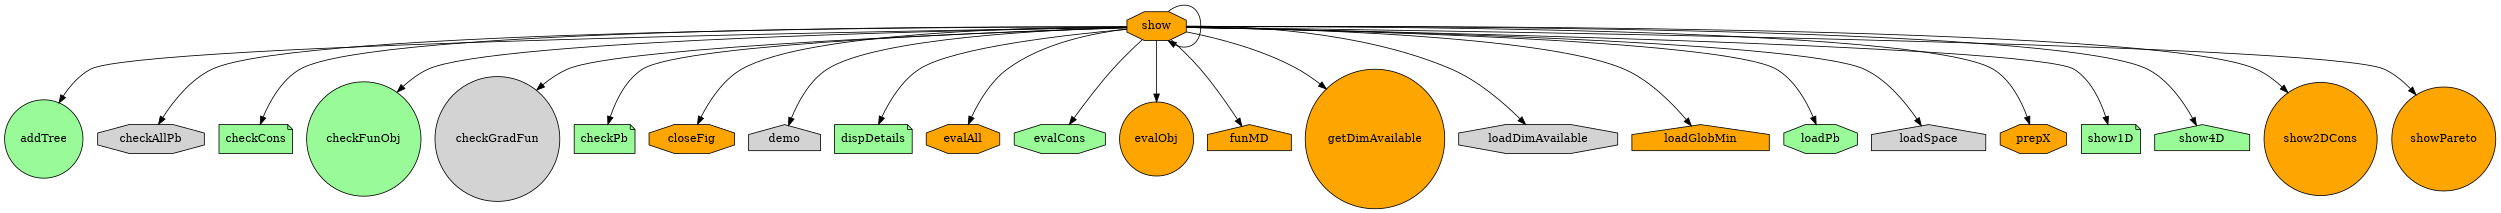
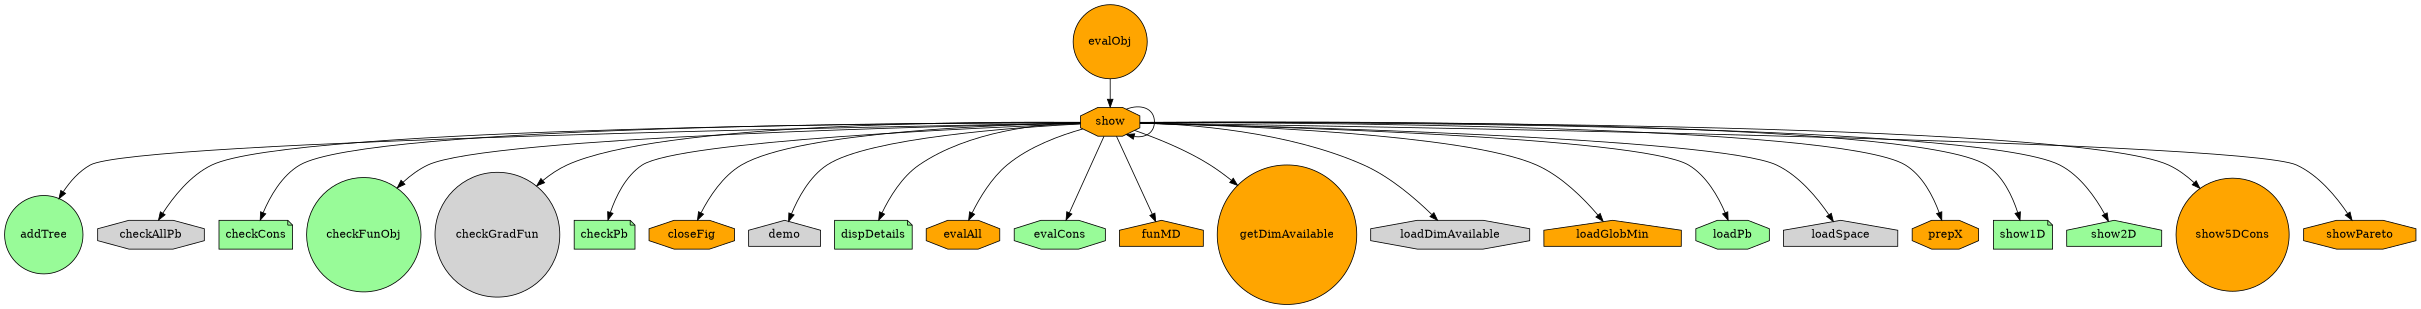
edge "show" -> "evalObj": reversed
node "show4D": label "show4D" -> "show2D"
node "show2DCons": label "show2DCons" -> "show5DCons"
node "showPareto": shape circle -> octagon
